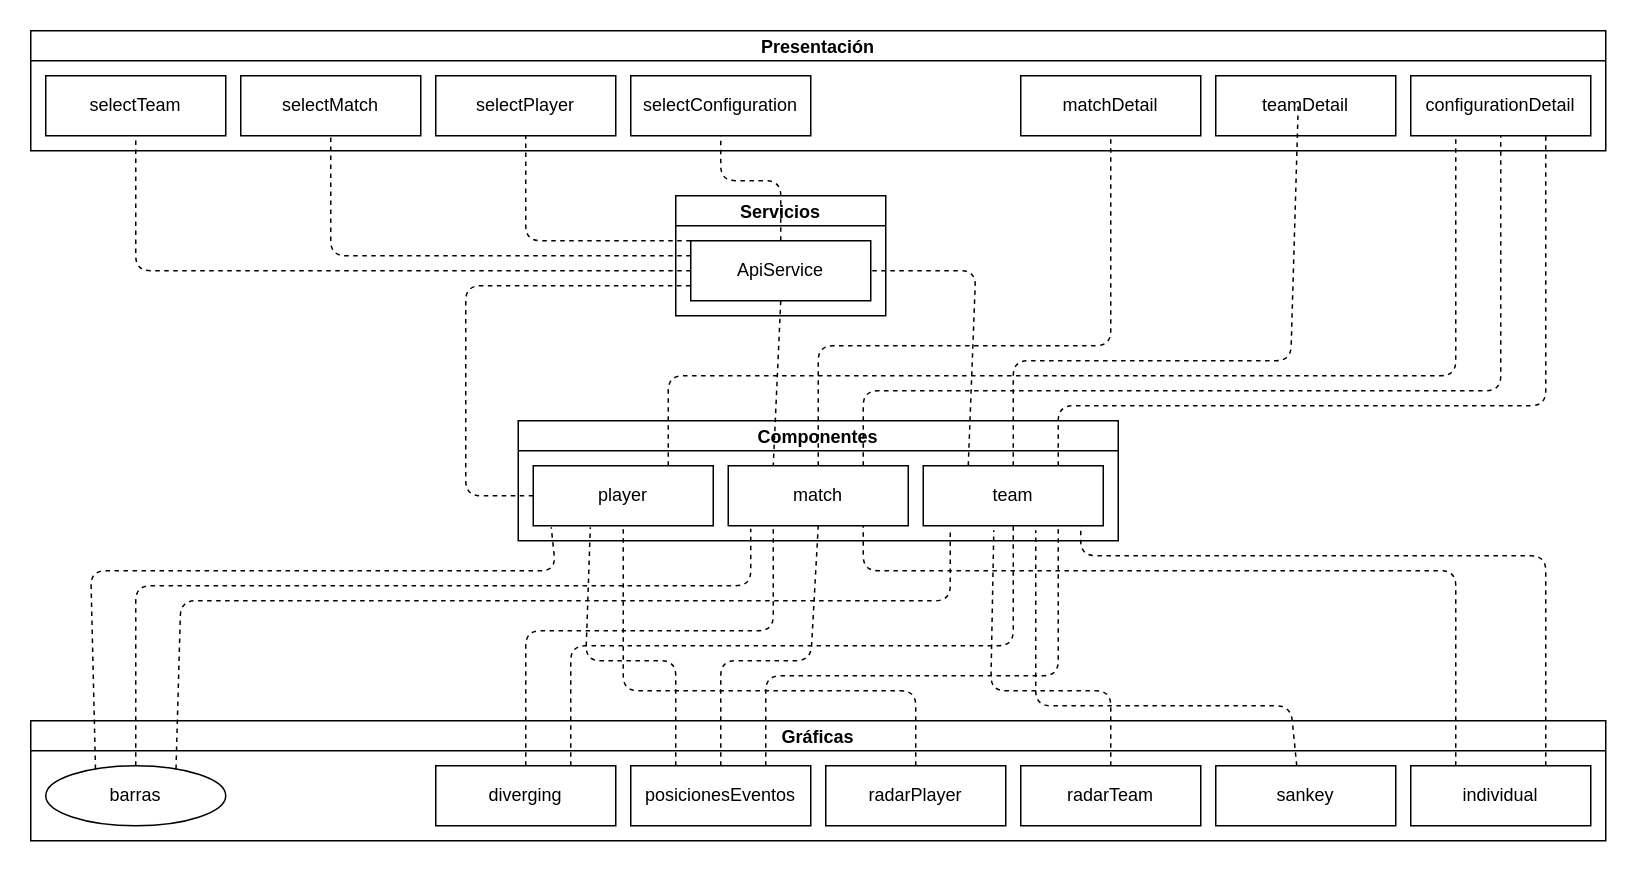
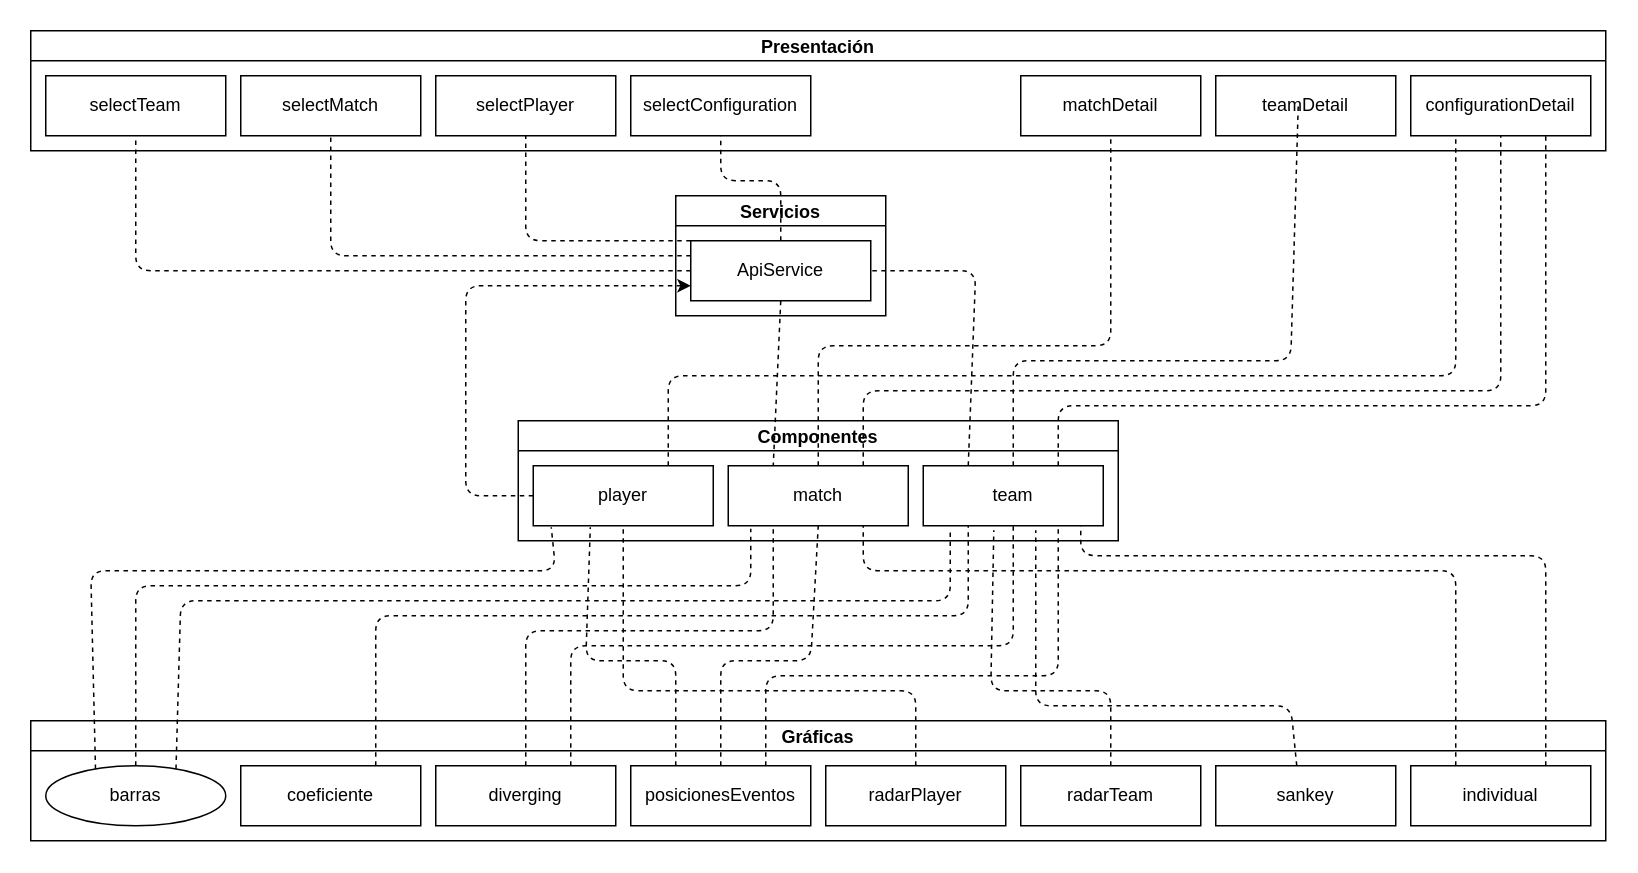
edge "ApiService" -- "player": arrowhead none -> classic
edge "team" -- "coeficiente": added
node "coeficiente": added
